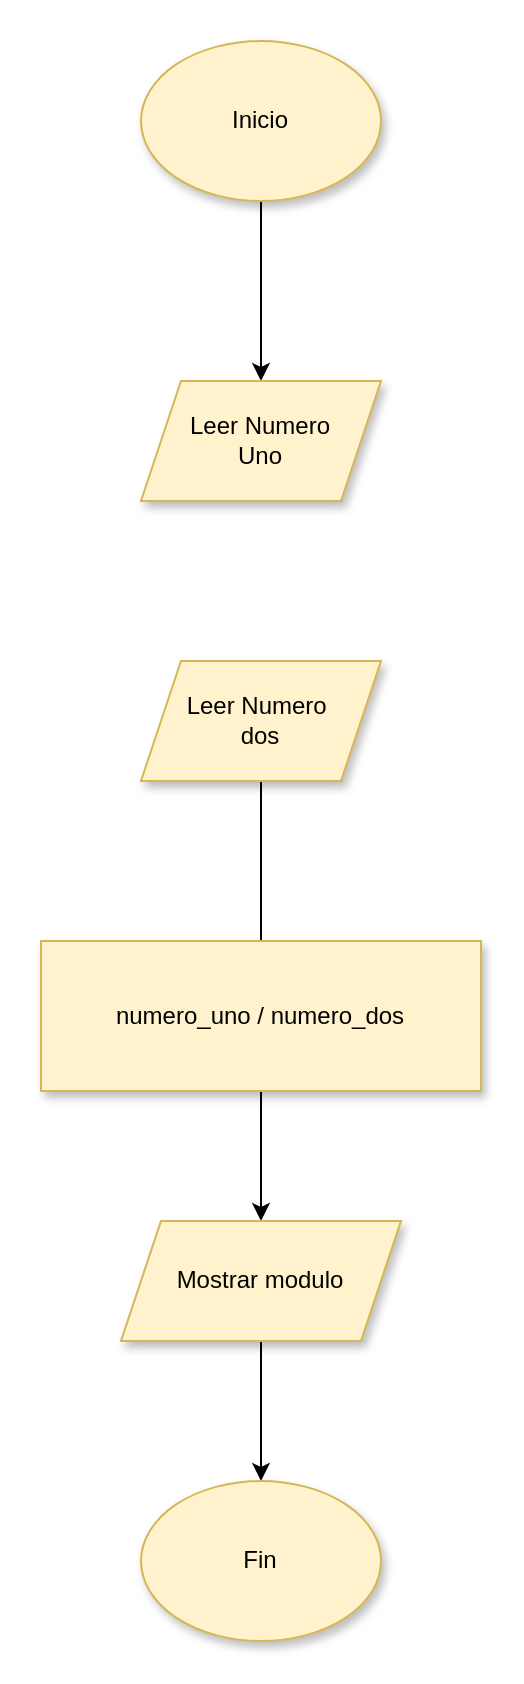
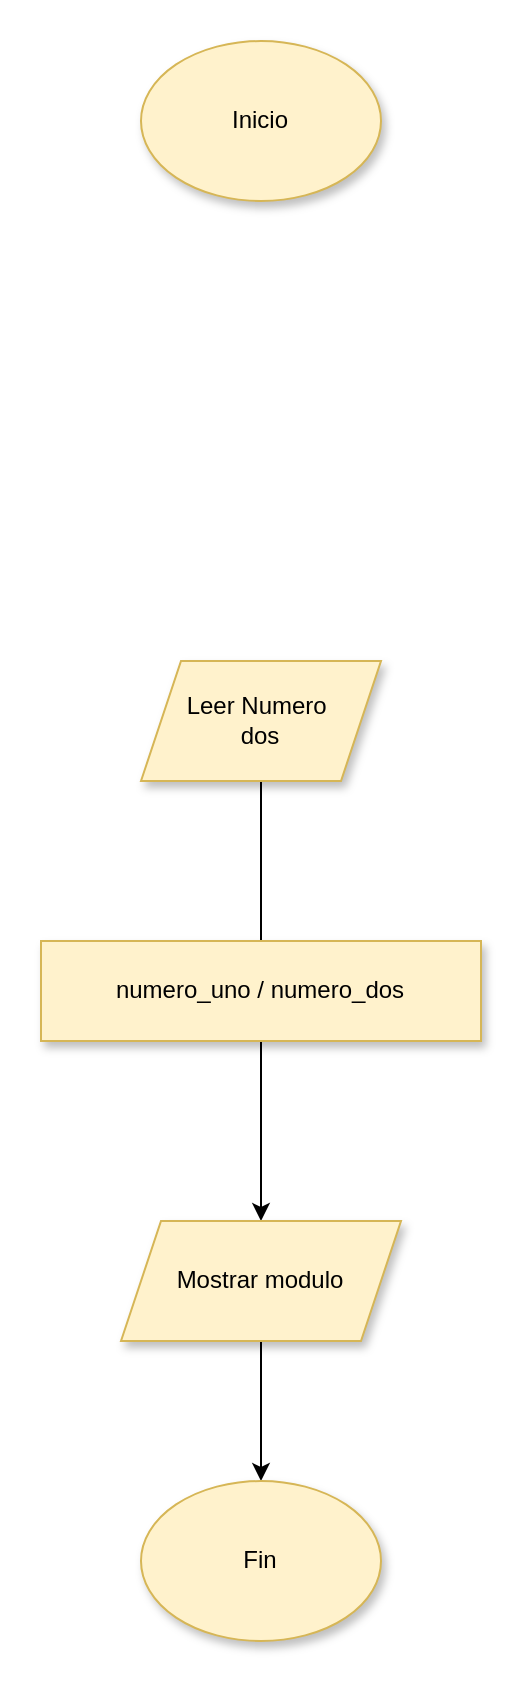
edge "Inicio" -> "Leer Numero Uno": removed
node "Leer Numero Uno": removed
node "numero_uno / numero_dos": size 440x150 -> 440x100
